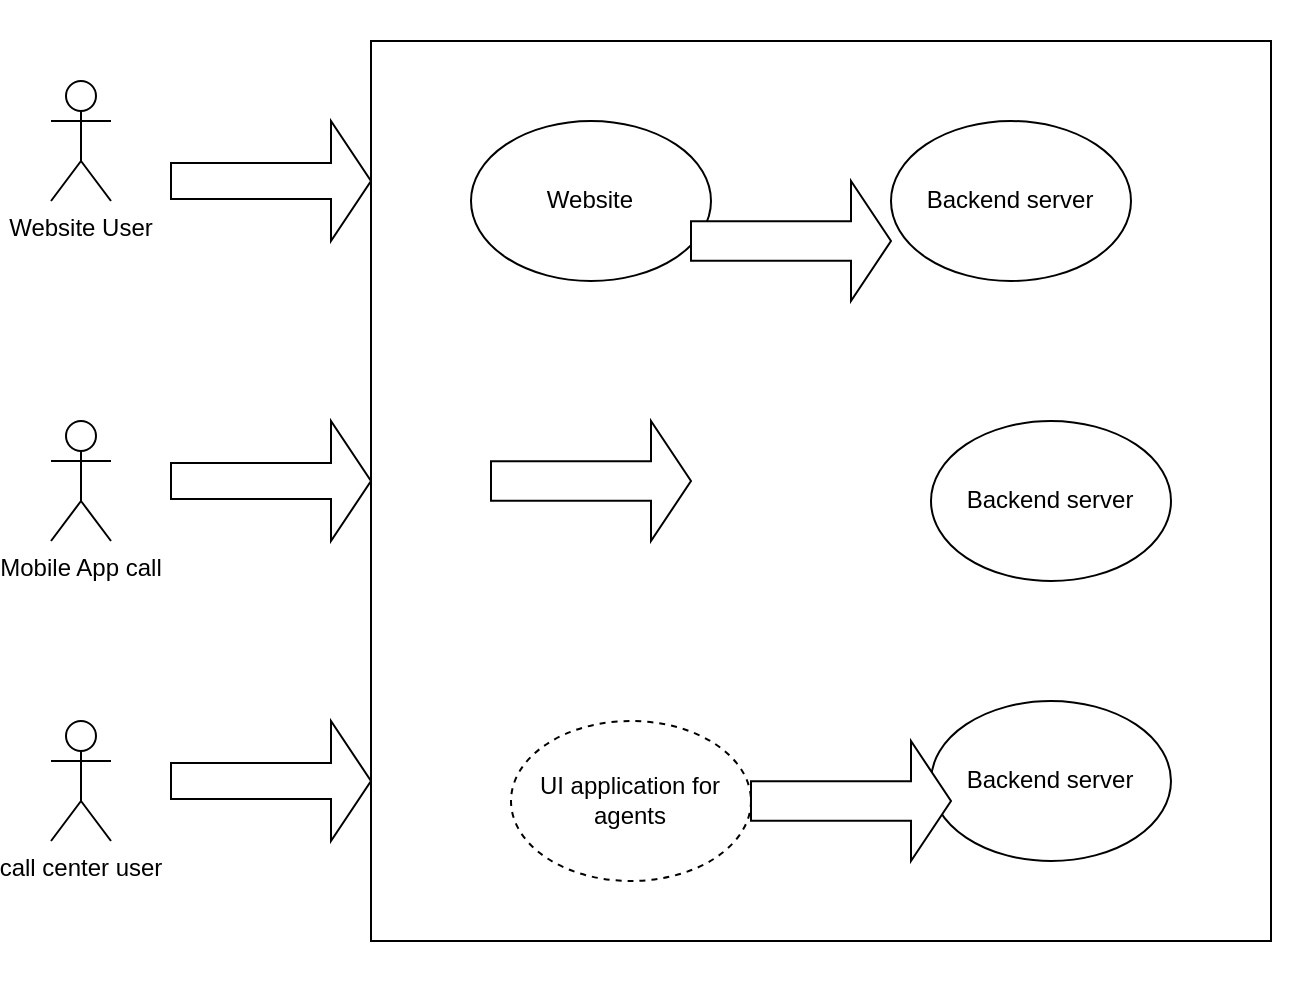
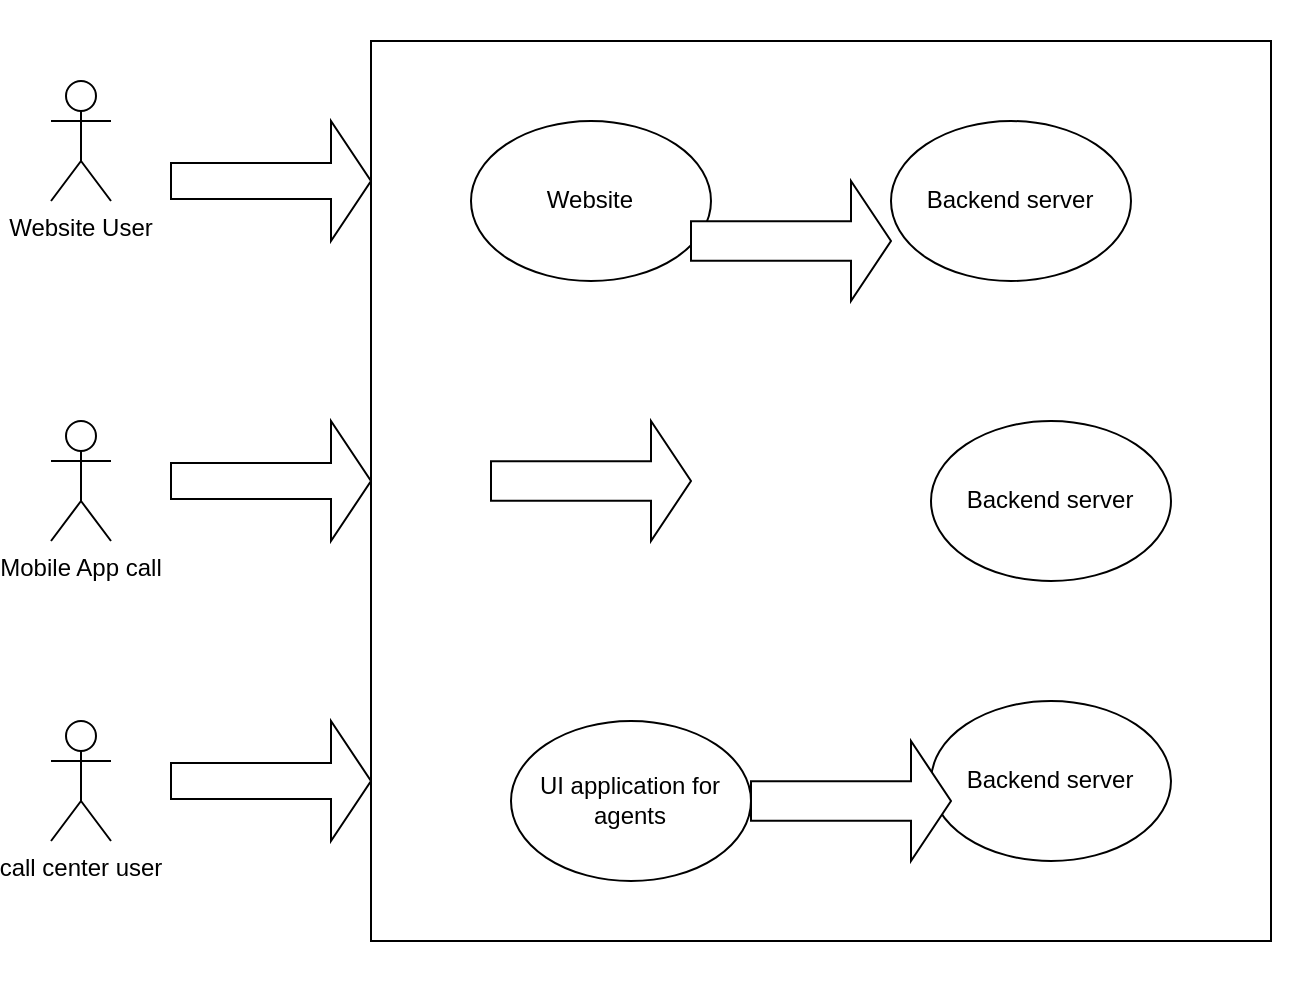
node "UI application for agents": style dashed -> solid
